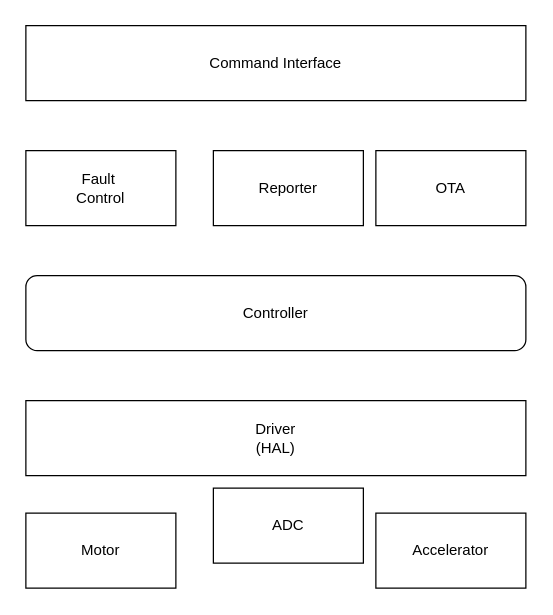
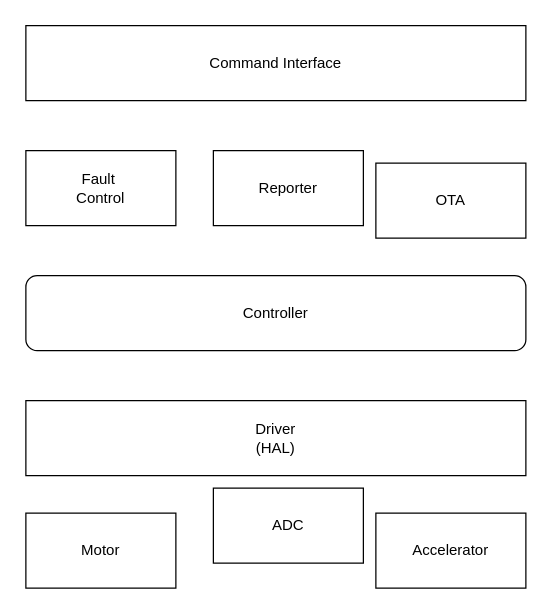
node "OTA": moved (451, 188) -> (451, 201)
